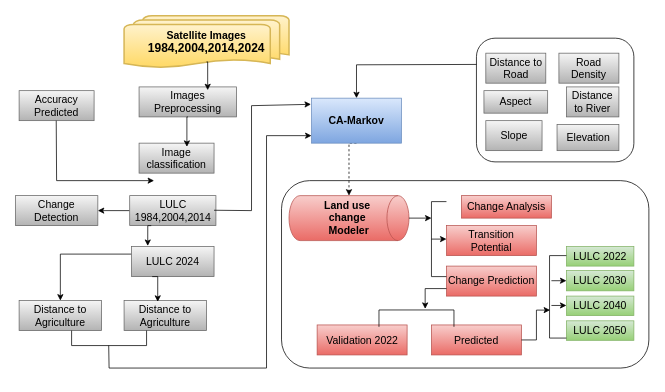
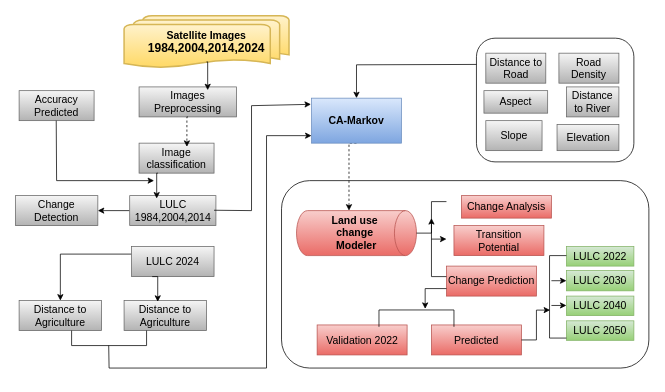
edge "Images Preprocessing" -> "Image classification": style solid -> dashed
edge "Image classification" -> "LULC 1984,2004,2014": added
node "Land use change Modeler": moved (349, 218) -> (357, 233)
edge "LULC 1984,2004,2014" -> "LULC 2024": removed
node "Transition Potential": moved (492, 240) -> (499, 240)
